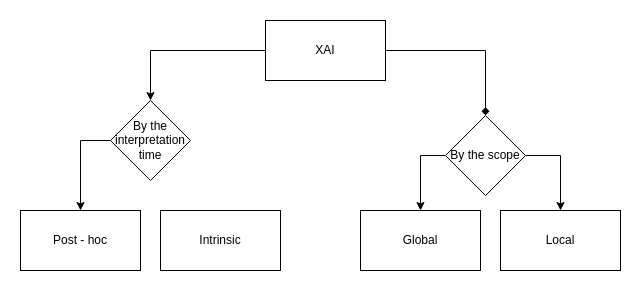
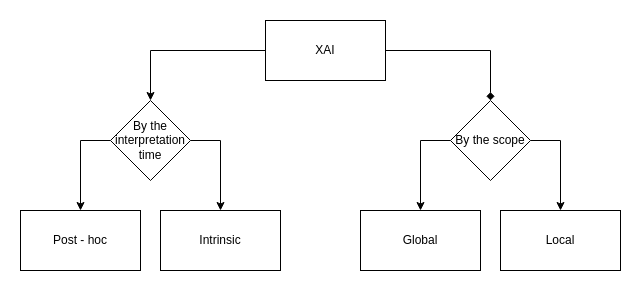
node "By the scope": moved (486, 156) -> (491, 141)
edge "By the interpretation time" -> "Intrinsic": added
